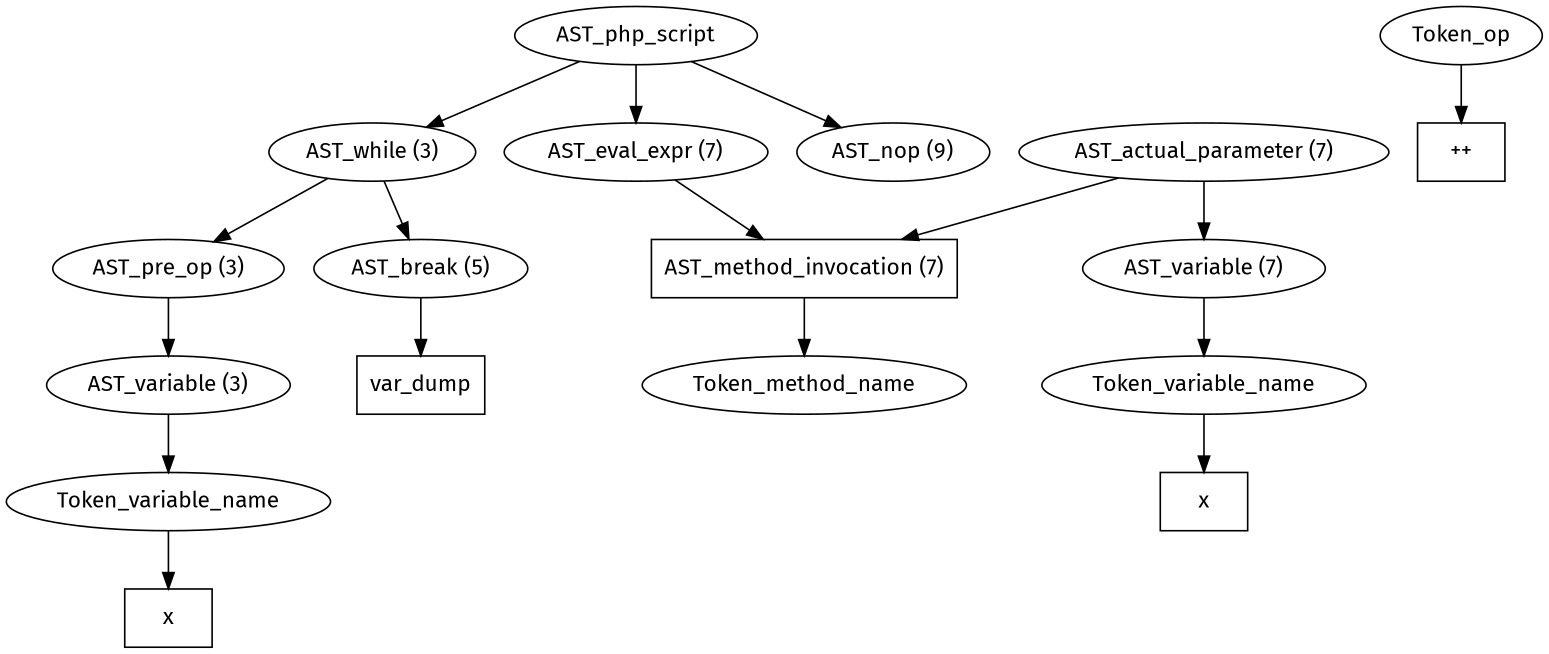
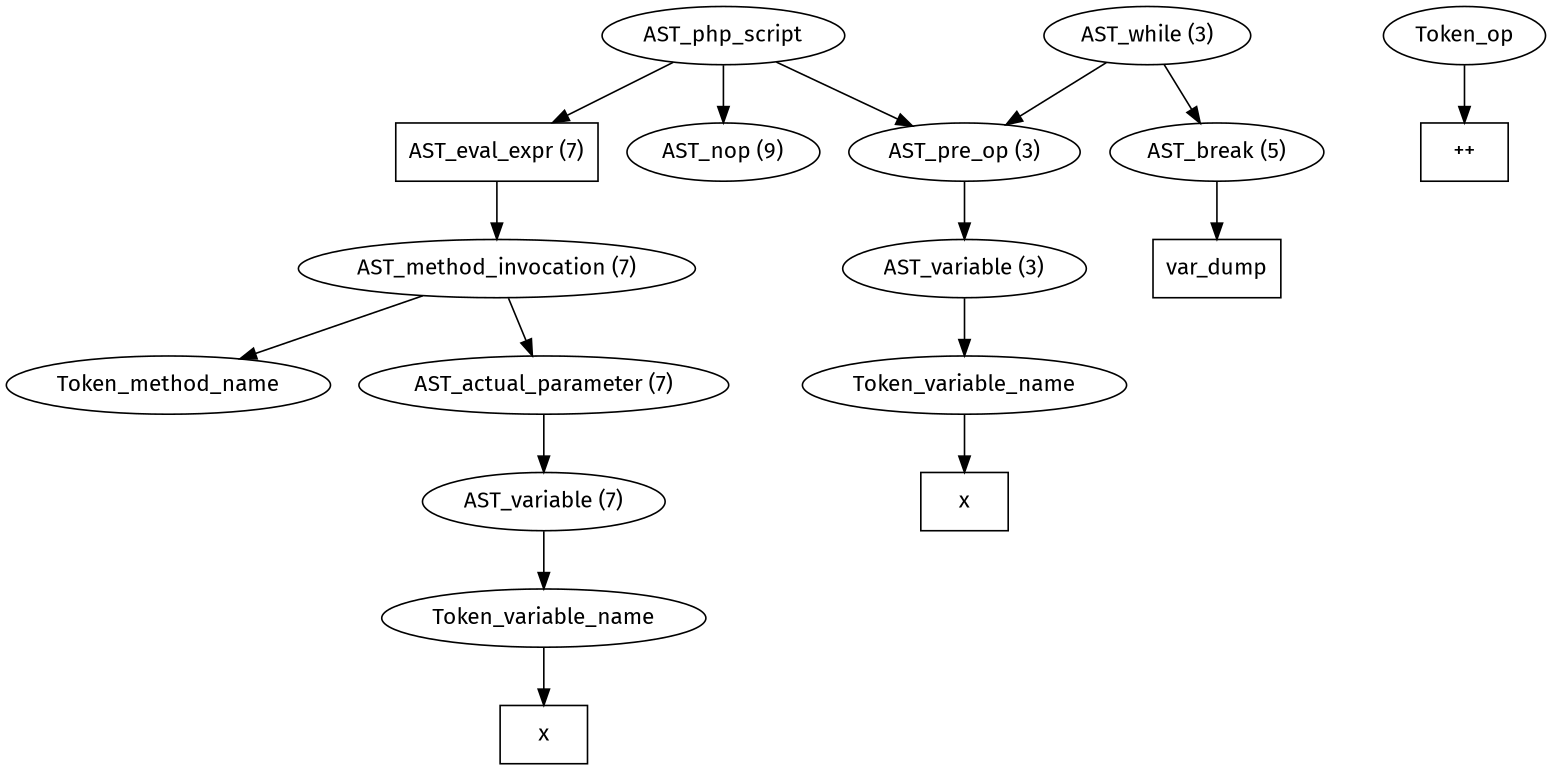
edge "AST_php_script" -> "AST_while (3)": now "AST_php_script" -> "AST_pre_op (3)"
node "AST_eval_expr (7)": shape ellipse -> box
edge "AST_actual_parameter (7)" -> "AST_method_invocation (7)": reversed
node "AST_method_invocation (7)": shape box -> ellipse
